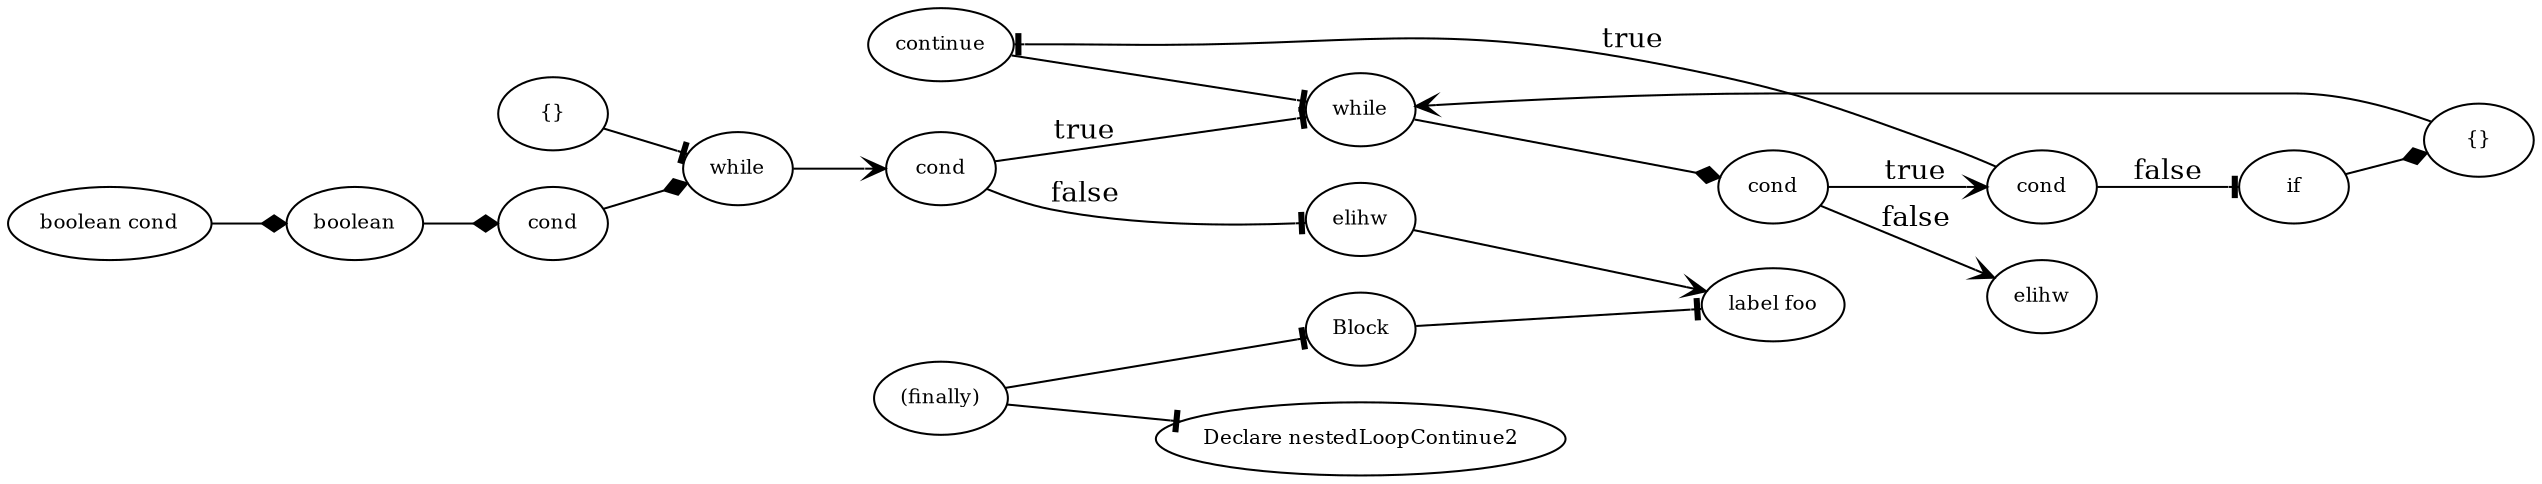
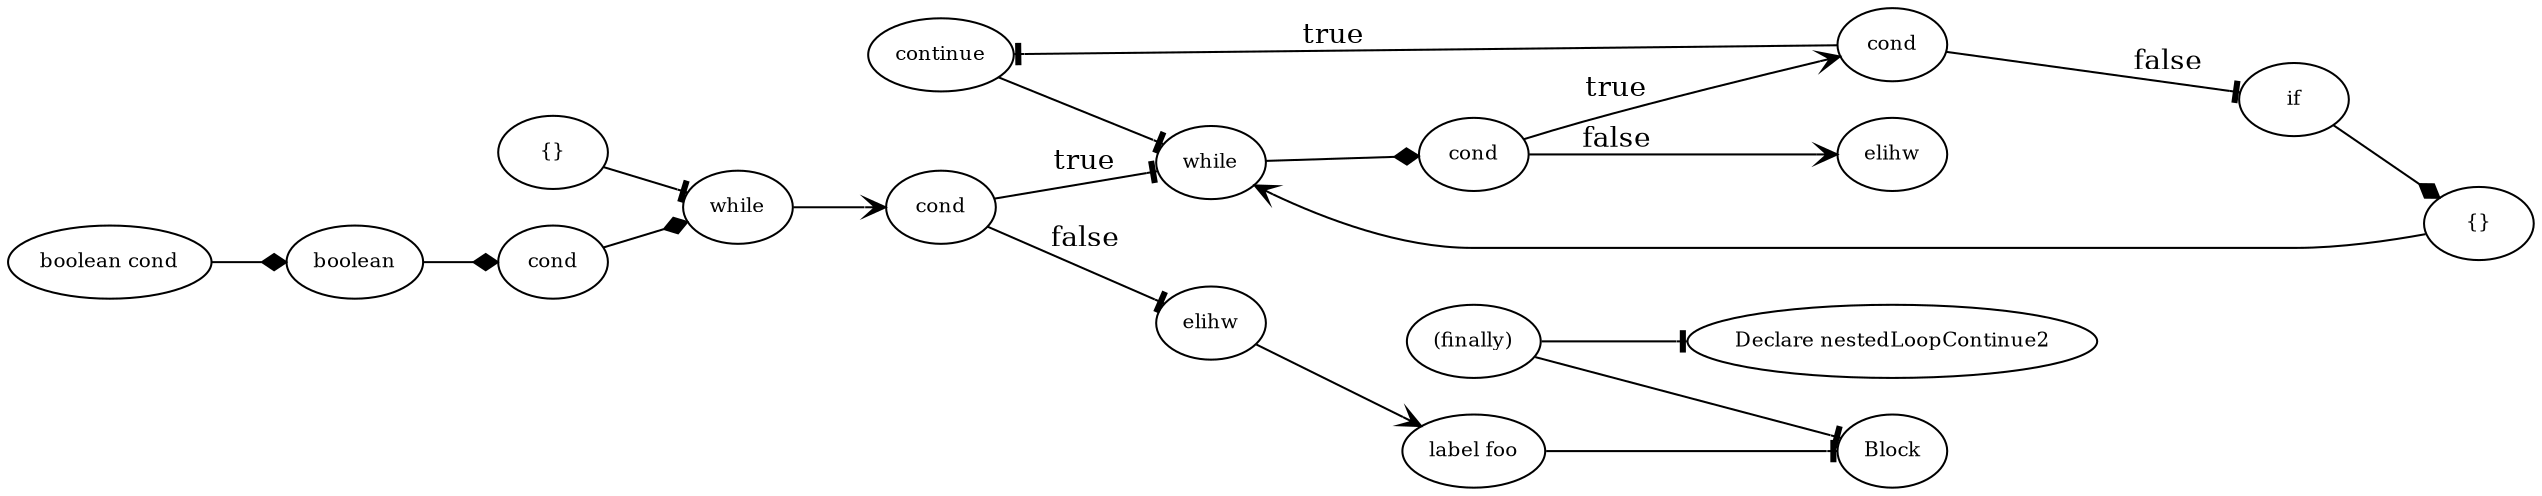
edge "Block" -> "label foo": reversed
